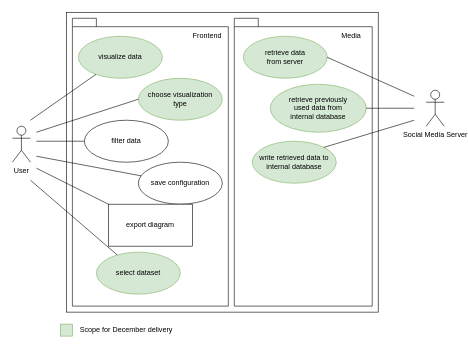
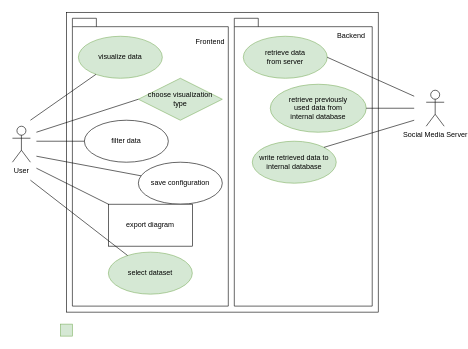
node "Frontend": moved (207, 36) -> (210, 42)
node "Media": label "Media" -> "Backend"
node "choose visualization type": shape ellipse -> diamond
node "select dataset": moved (138, 273) -> (150, 273)
node "Scope for December delivery": removed
